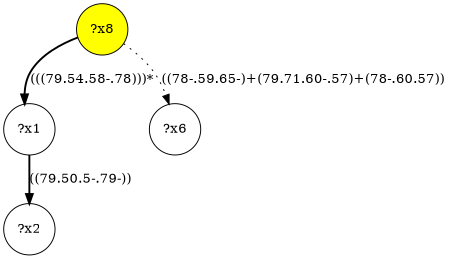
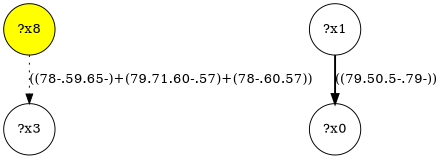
edge "?x8" -> "?x1": removed, label "(((79.54.58-.78)))*"
node "?x6": label "?x6" -> "?x3"
node "?x2": label "?x2" -> "?x0"
